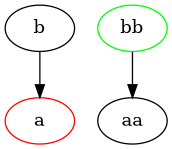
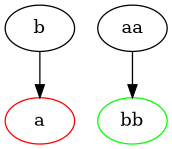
edge "bb" -> "aa": reversed
